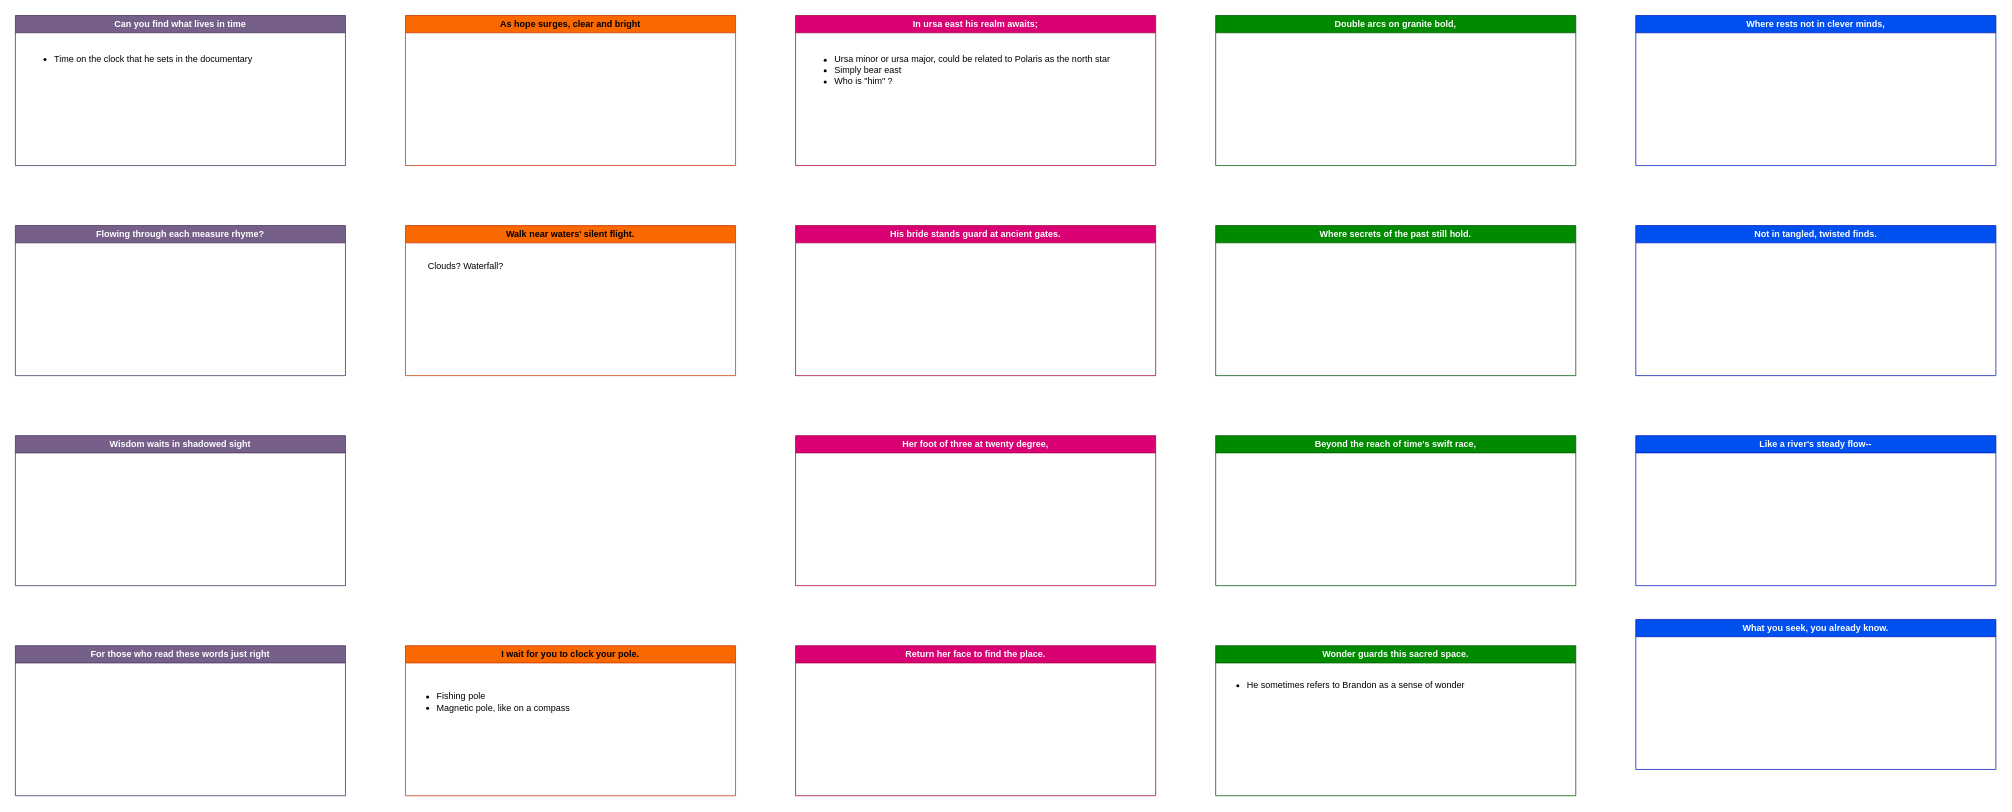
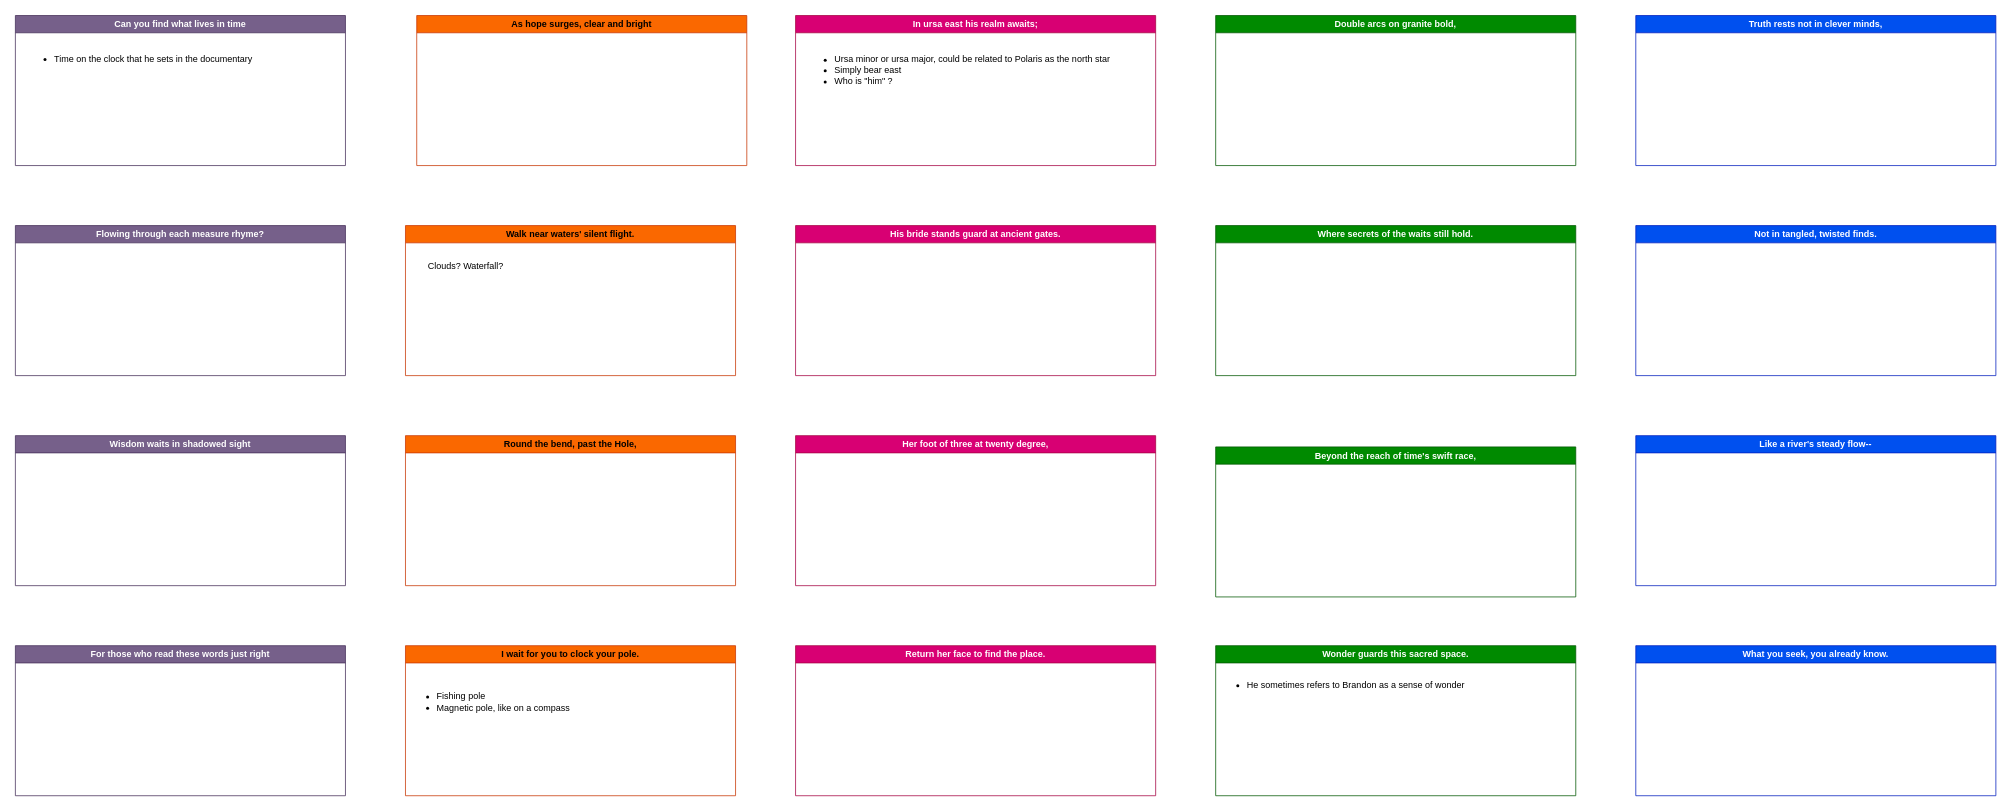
node "Where rests not in clever minds,": label "Where rests not in clever minds," -> "Truth rests not in clever minds,"
node "As hope surges, clear and bright": moved (570, 90) -> (582, 90)
node "Where secrets of the past still hold.": label "Where secrets of the past still hold." -> "Where secrets of the waits still hold."
node "Round the bend, past the Hole,": added
node "Beyond the reach of time's swift race,": moved (1395, 510) -> (1395, 522)
node "What you seek, you already know.": moved (1815, 694) -> (1815, 720)
